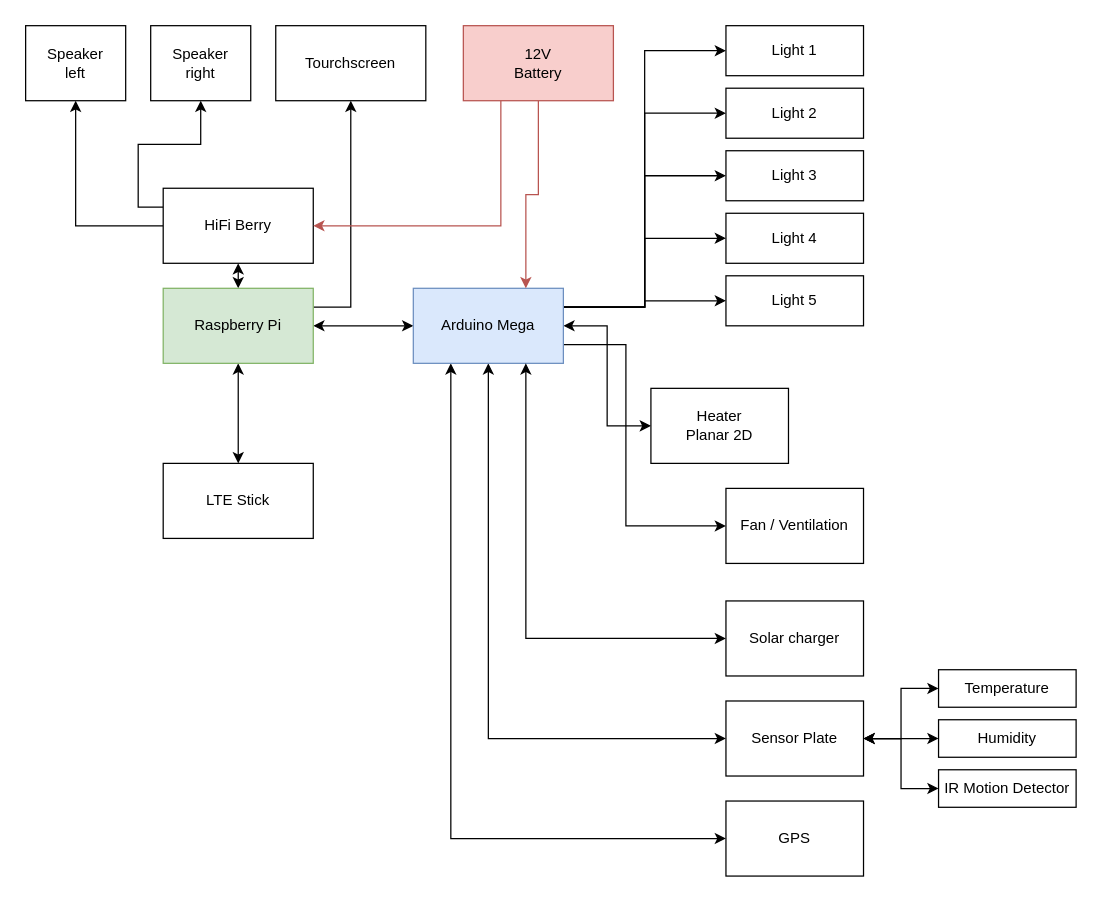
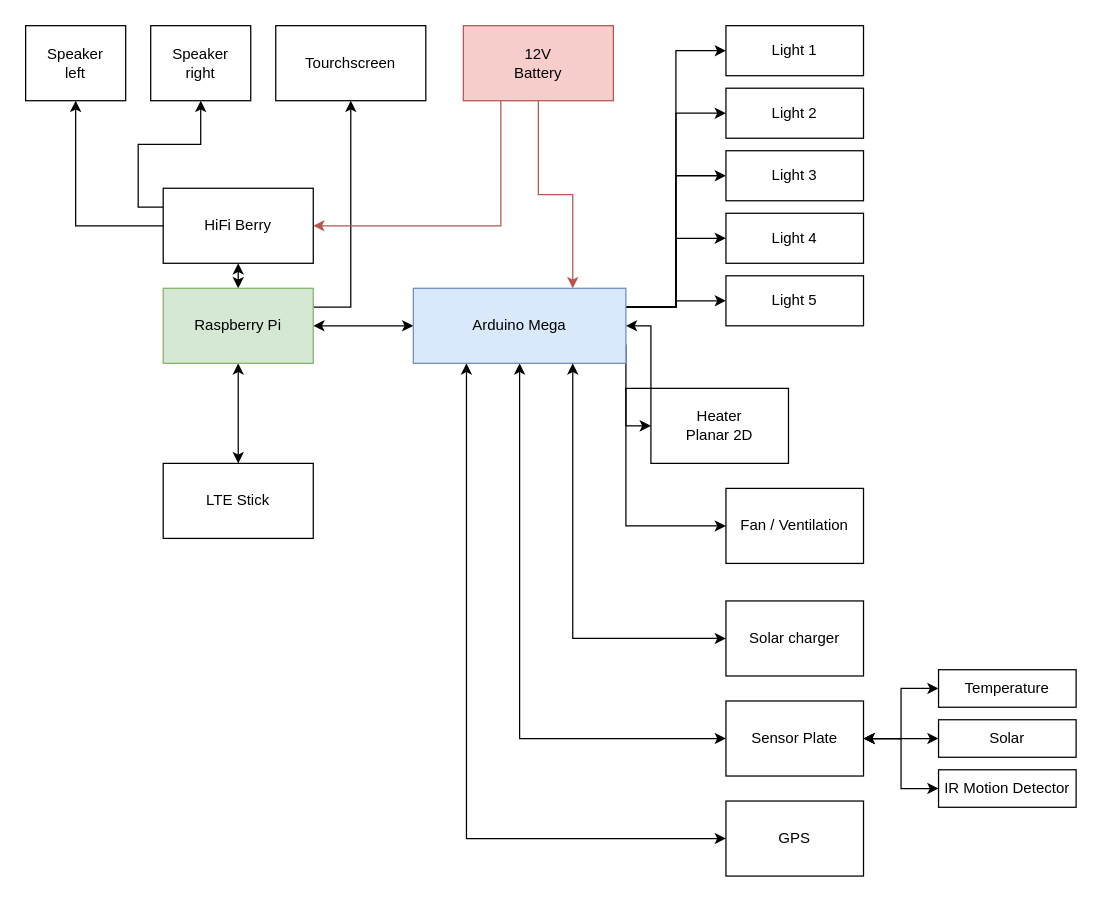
node "Arduino Mega": size 150x75 -> 213x75
node "Humidity": label "Humidity" -> "Solar"
